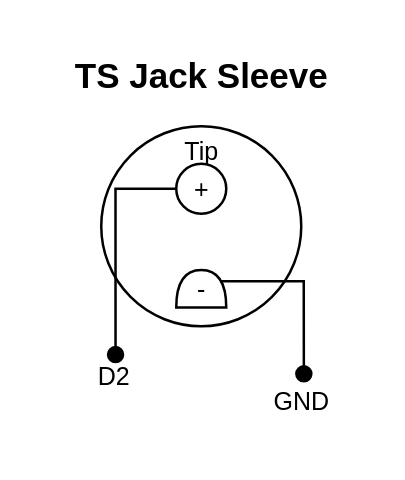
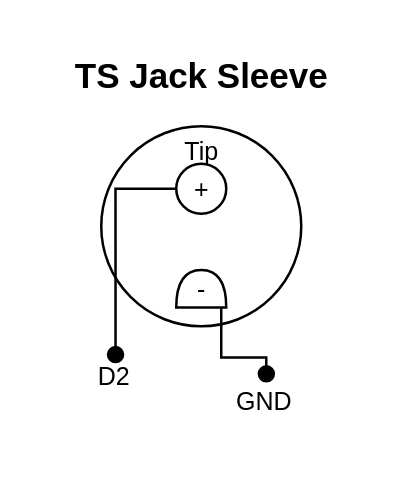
node "GND": moved (301, 401) -> (264, 401)
